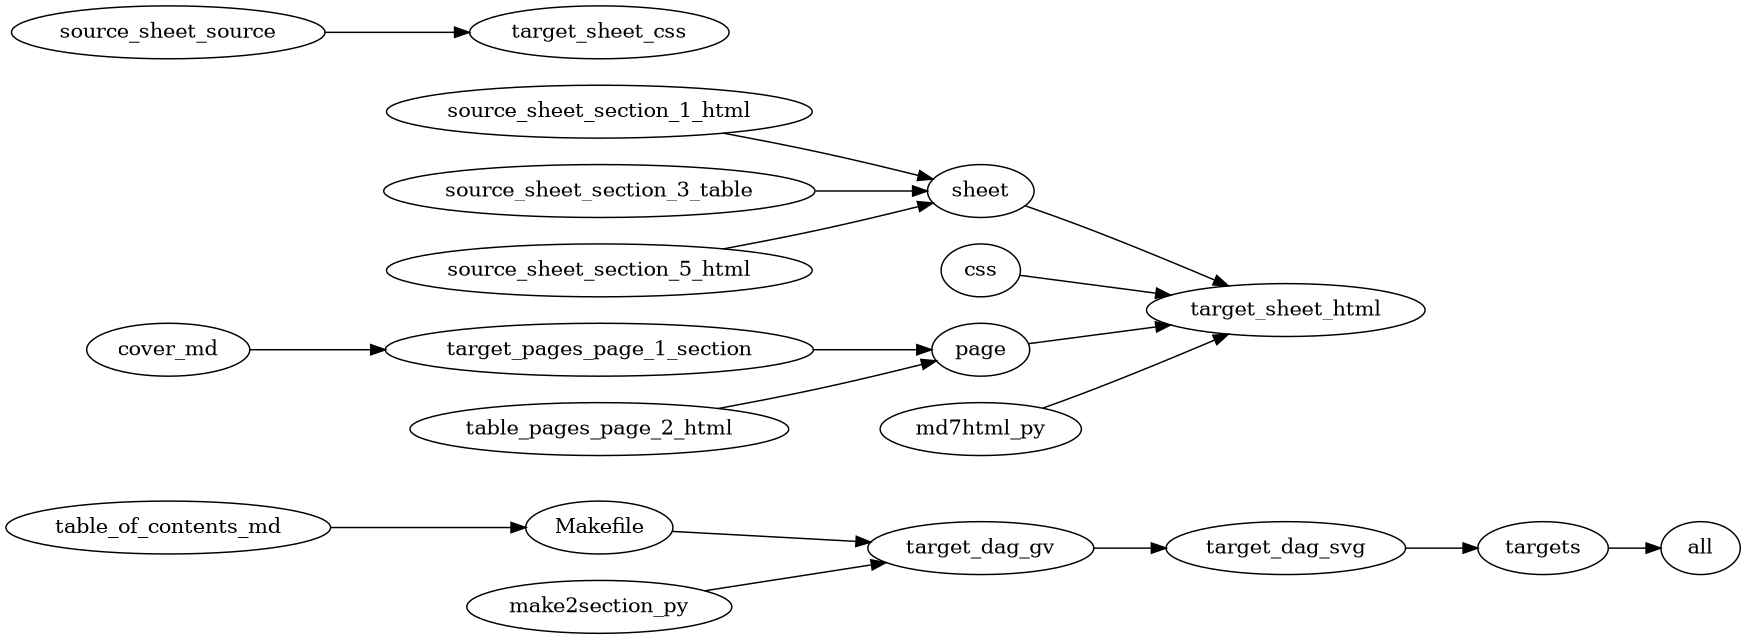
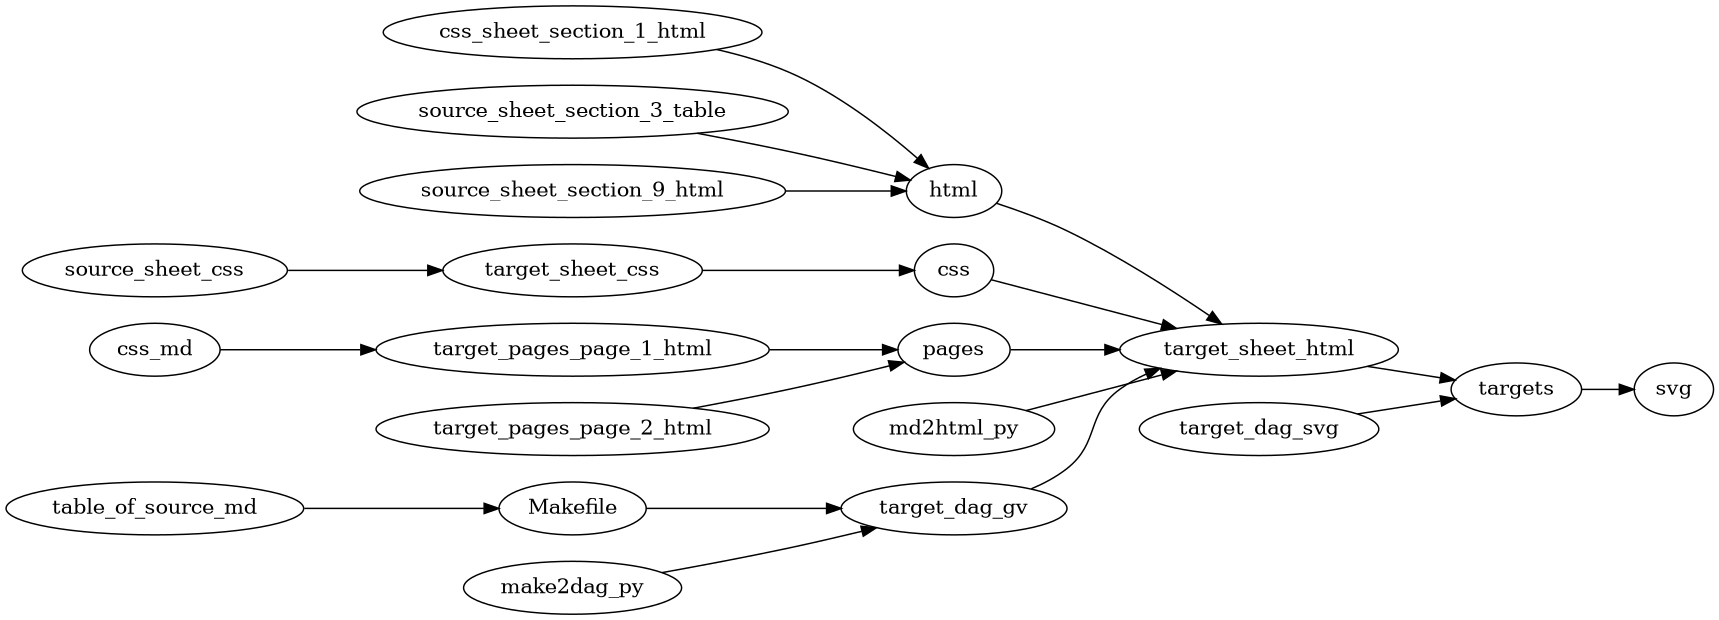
node "source_sheet_source": label "source_sheet_source" -> "source_sheet_css"
node "source_sheet_section_1_html": label "source_sheet_section_1_html" -> "css_sheet_section_1_html"
node "sheet": label "sheet" -> "html"
node "source_sheet_section_5_html": label "source_sheet_section_5_html" -> "source_sheet_section_9_html"
edge "target_sheet_css" -> "css": added
node "cover_md": label "cover_md" -> "css_md"
node "target_pages_page_1_section": label "target_pages_page_1_section" -> "target_pages_page_1_html"
node "page": label "page" -> "pages"
edge "target_sheet_html" -> "targets": added
node "table_pages_page_2_html": label "table_pages_page_2_html" -> "target_pages_page_2_html"
node "md7html_py": label "md7html_py" -> "md2html_py"
node "table_of_contents_md": label "table_of_contents_md" -> "table_of_source_md"
edge "target_dag_gv" -> "target_dag_svg": now "target_dag_gv" -> "target_sheet_html"
node "all": label "all" -> "svg"
node "make2section_py": label "make2section_py" -> "make2dag_py"
